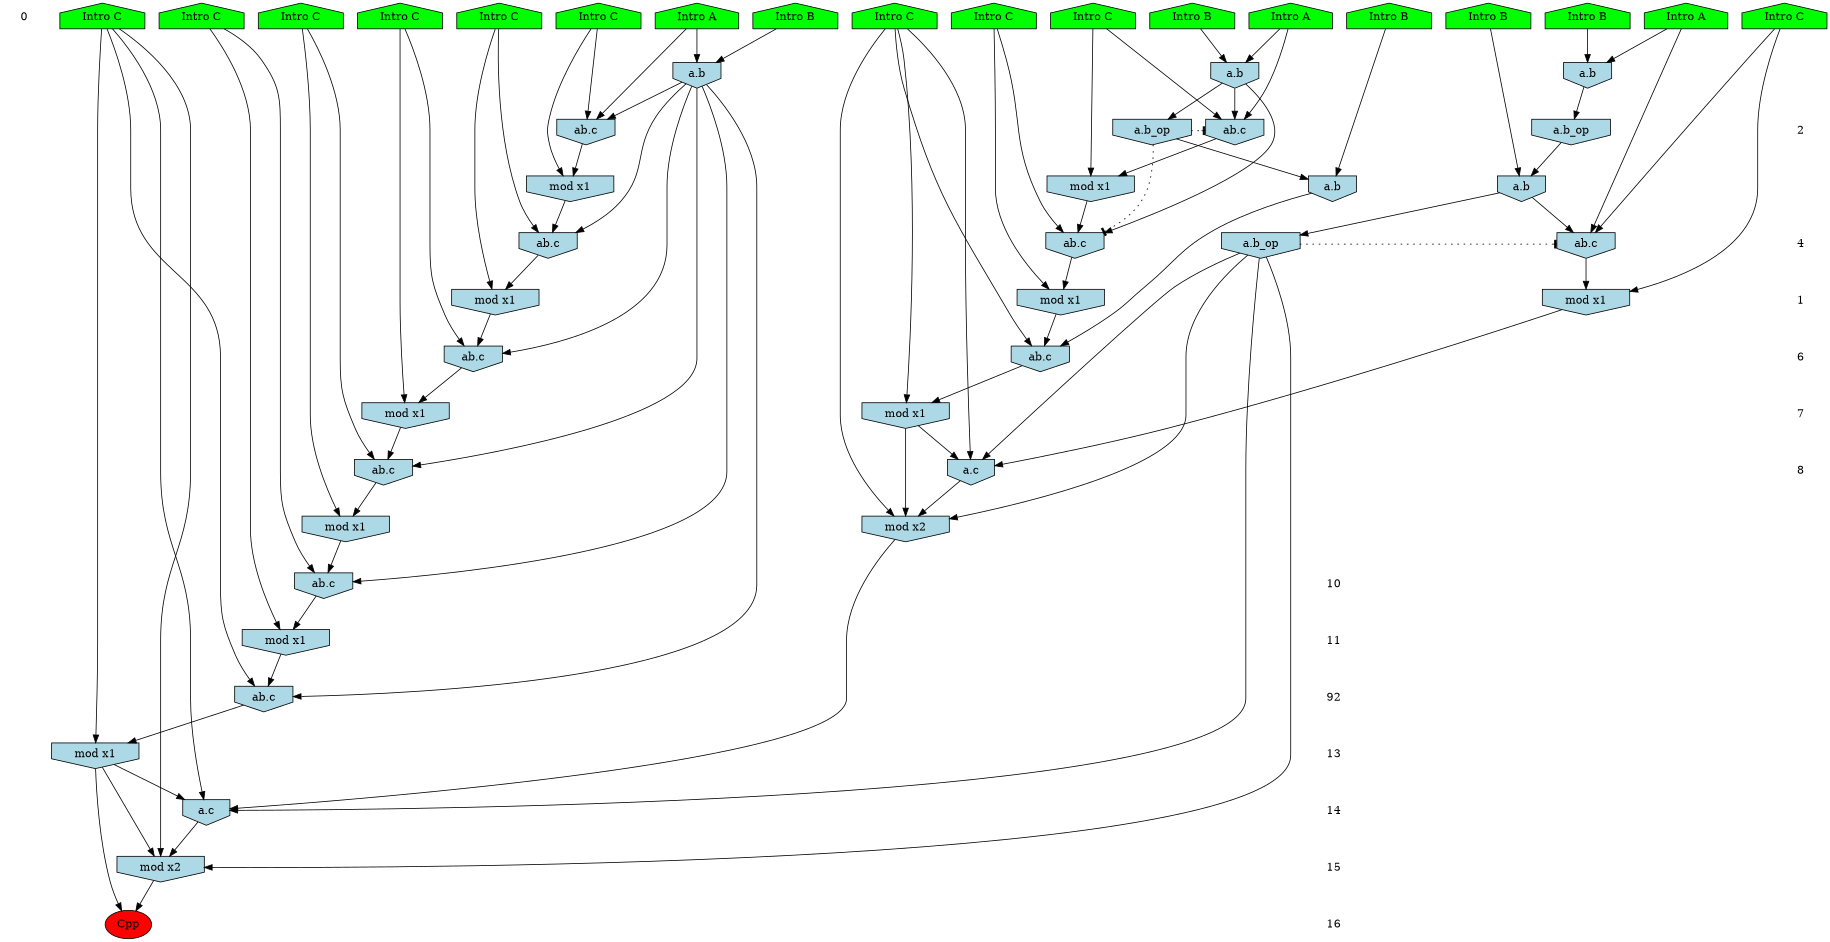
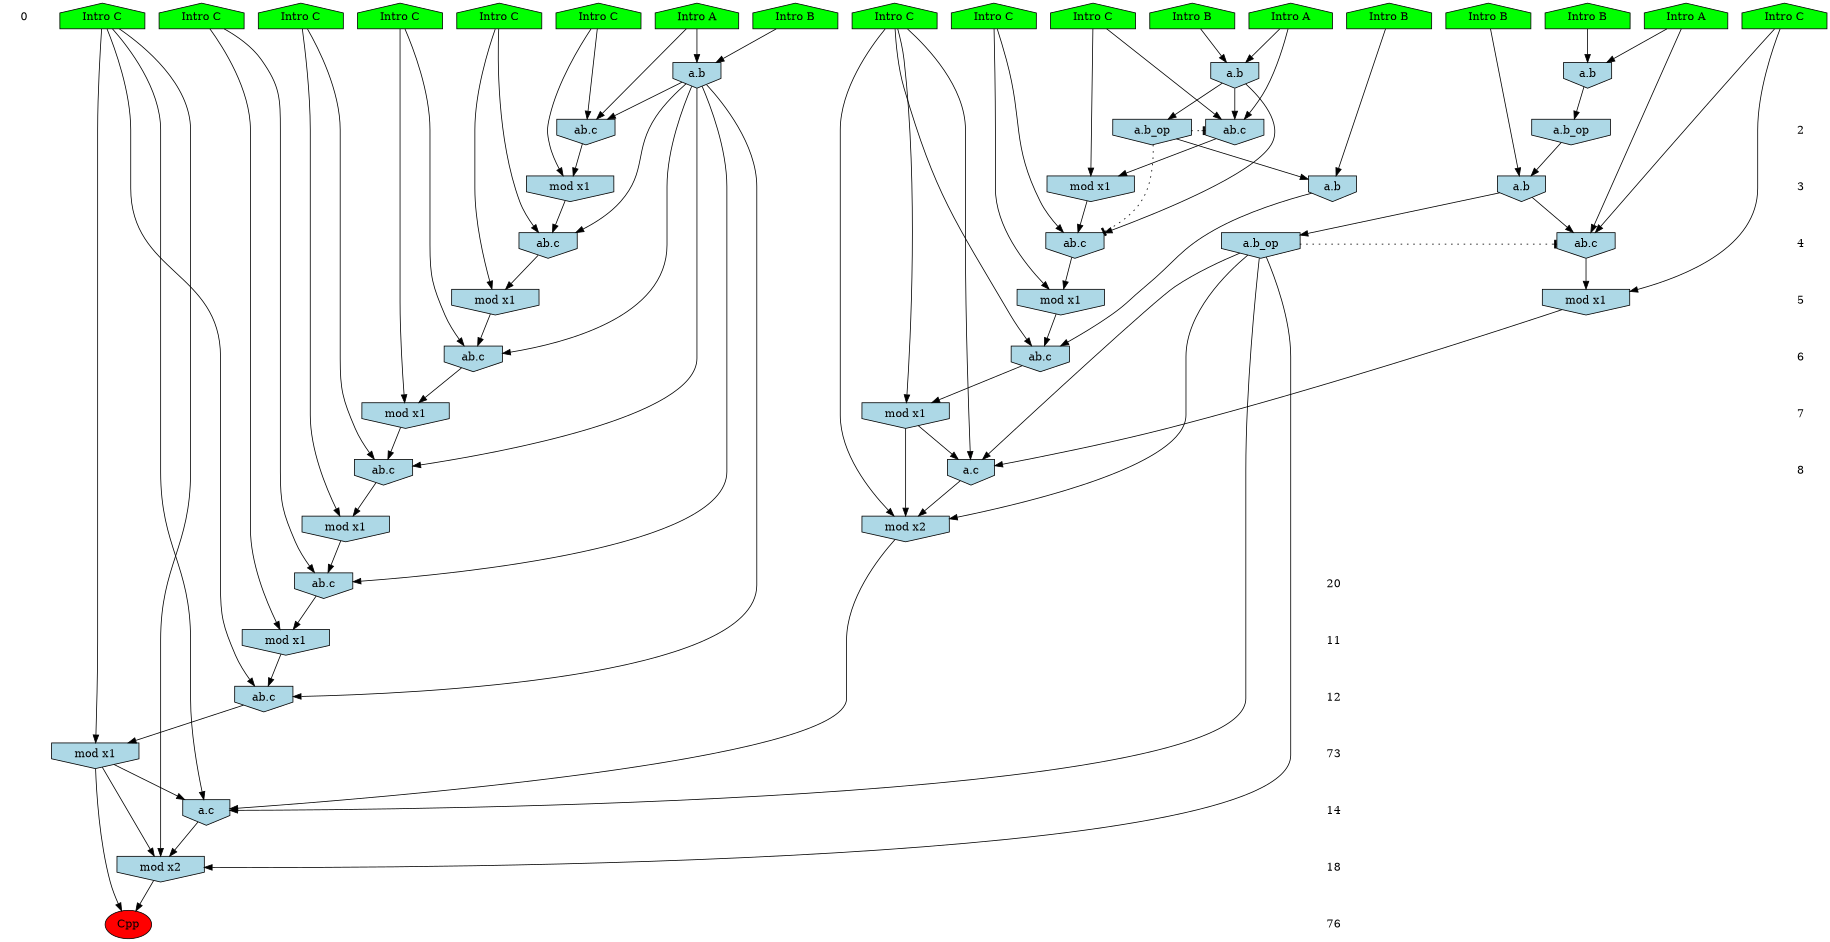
node "3": added
node "1": label "1" -> "5"
node "10": label "10" -> "20"
node "92": label "92" -> "12"
node "13": label "13" -> "73"
node "15": label "15" -> "18"
node "16": label "16" -> "76"
